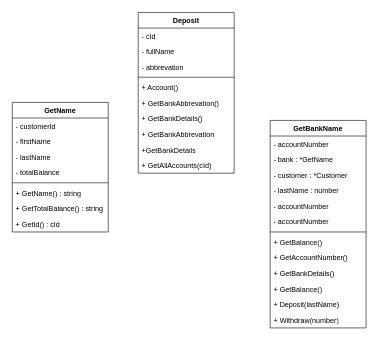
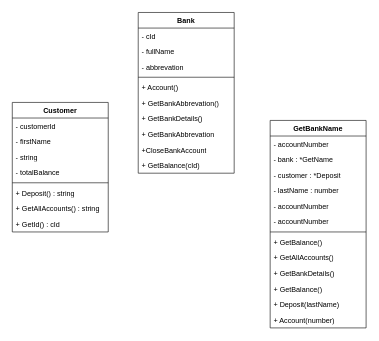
node "Deposit": label "Deposit" -> "Bank"
node "GetName": label "GetName" -> "Customer"
node "+GetBankDetails": label "+GetBankDetails" -> "+CloseBankAccount"
node "- lastName": label "- lastName" -> "- string"
node "+ GetAllAccounts(cId)": label "+ GetAllAccounts(cId)" -> "+ GetBalance(cId)"
node "- customer : *Customer": label "- customer : *Customer" -> "- customer : *Deposit"
node "+ GetName() : string": label "+ GetName() : string" -> "+ Deposit() : string"
node "+ GetTotalBalance() : string": label "+ GetTotalBalance() : string" -> "+ GetAllAccounts() : string"
node "+ GetAccountNumber()": label "+ GetAccountNumber()" -> "+ GetAllAccounts()"
node "+ Withdraw(number)": label "+ Withdraw(number)" -> "+ Account(number)"
